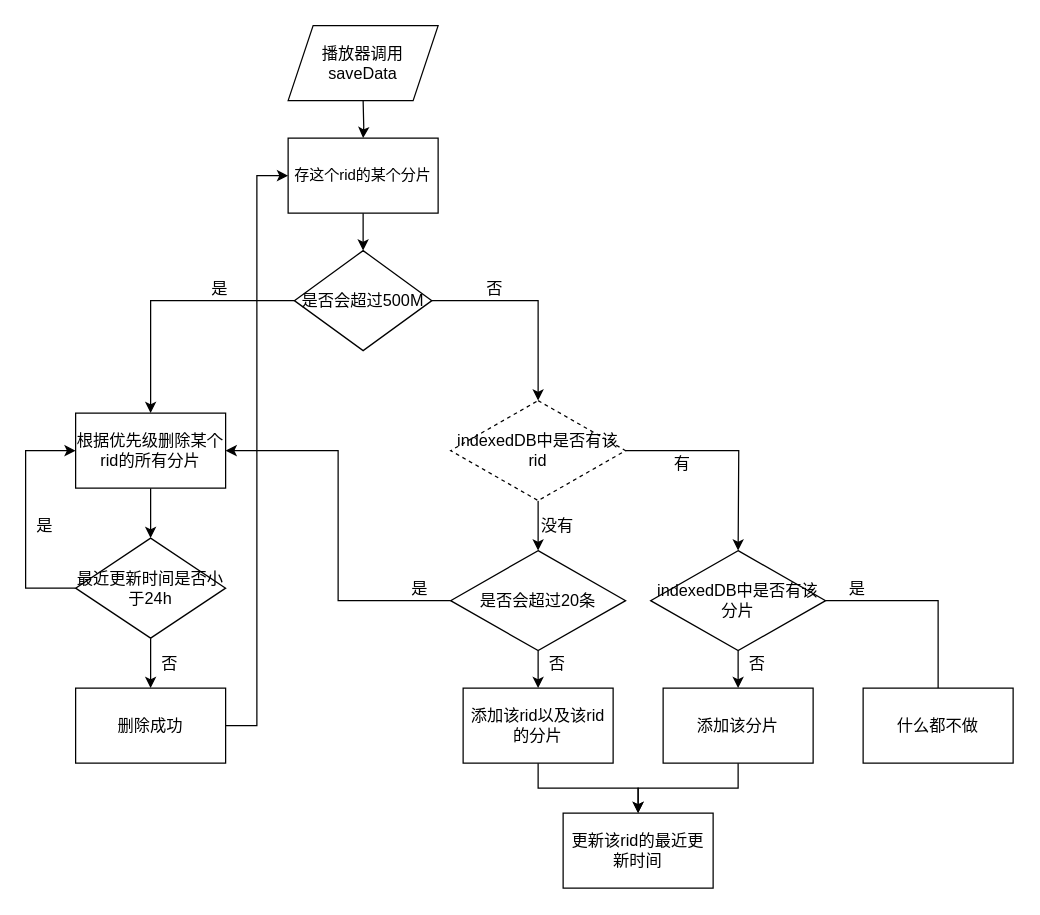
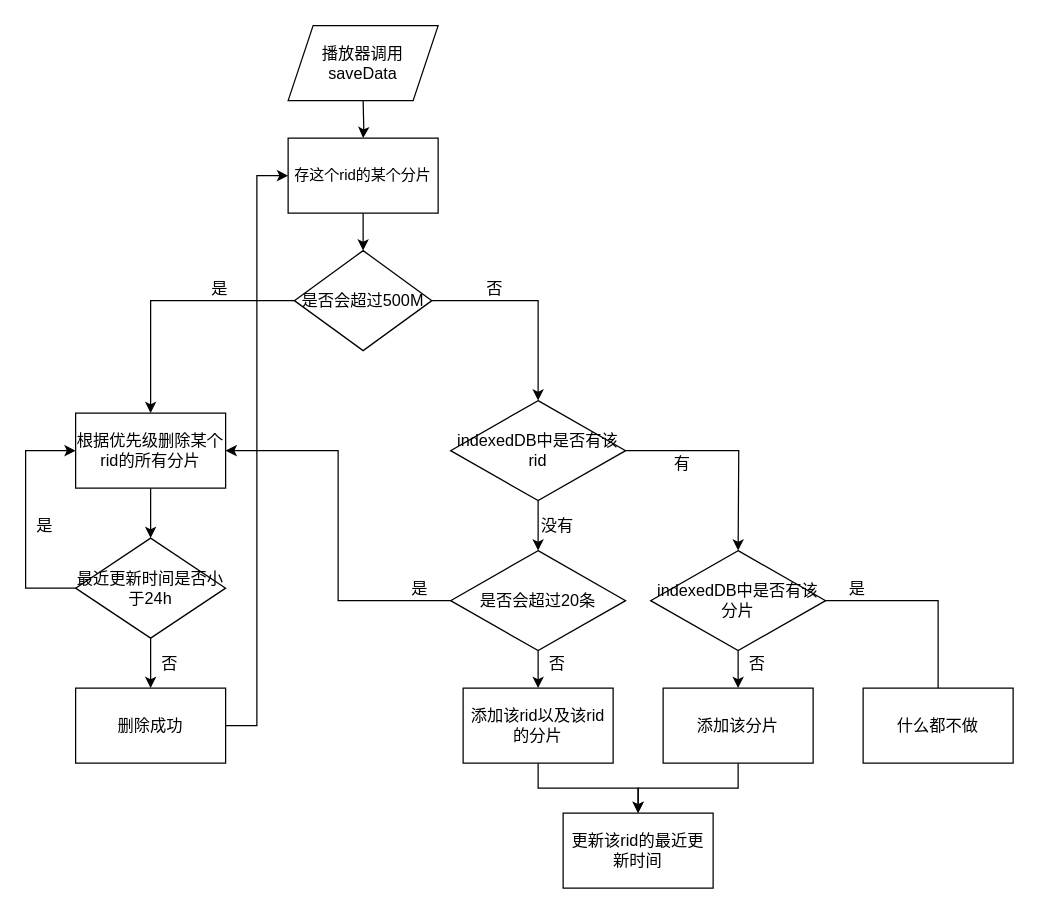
node "indexedDB中是否有该rid": style dashed -> solid
